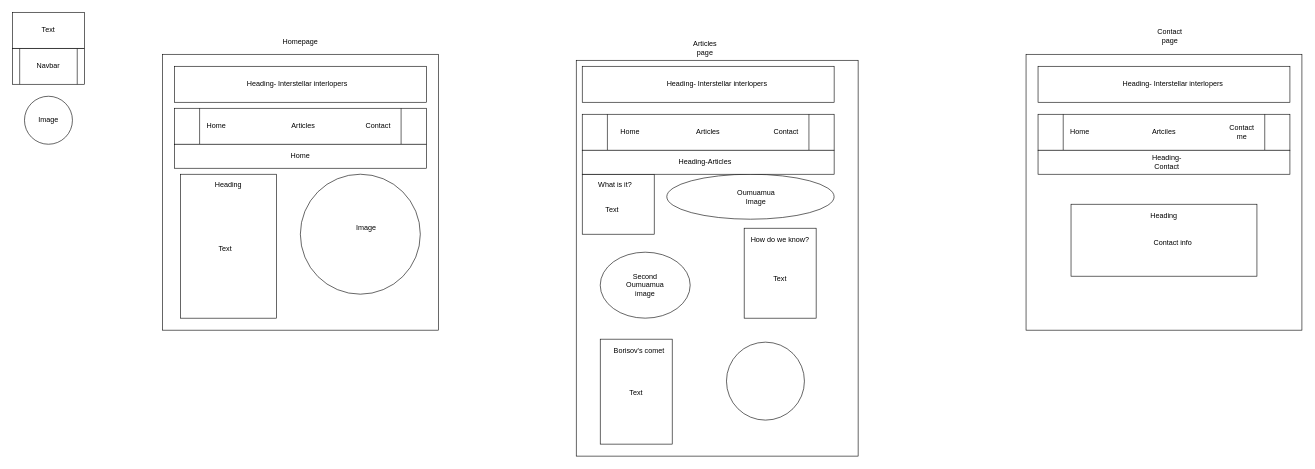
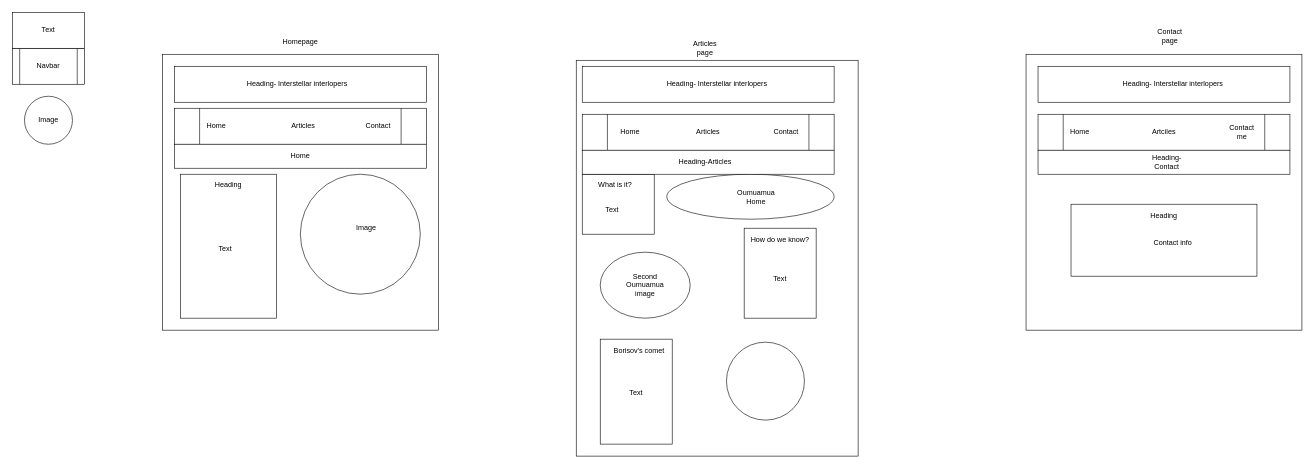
node "Oumuamua Image": label "Oumuamua Image" -> "Oumuamua Home"
